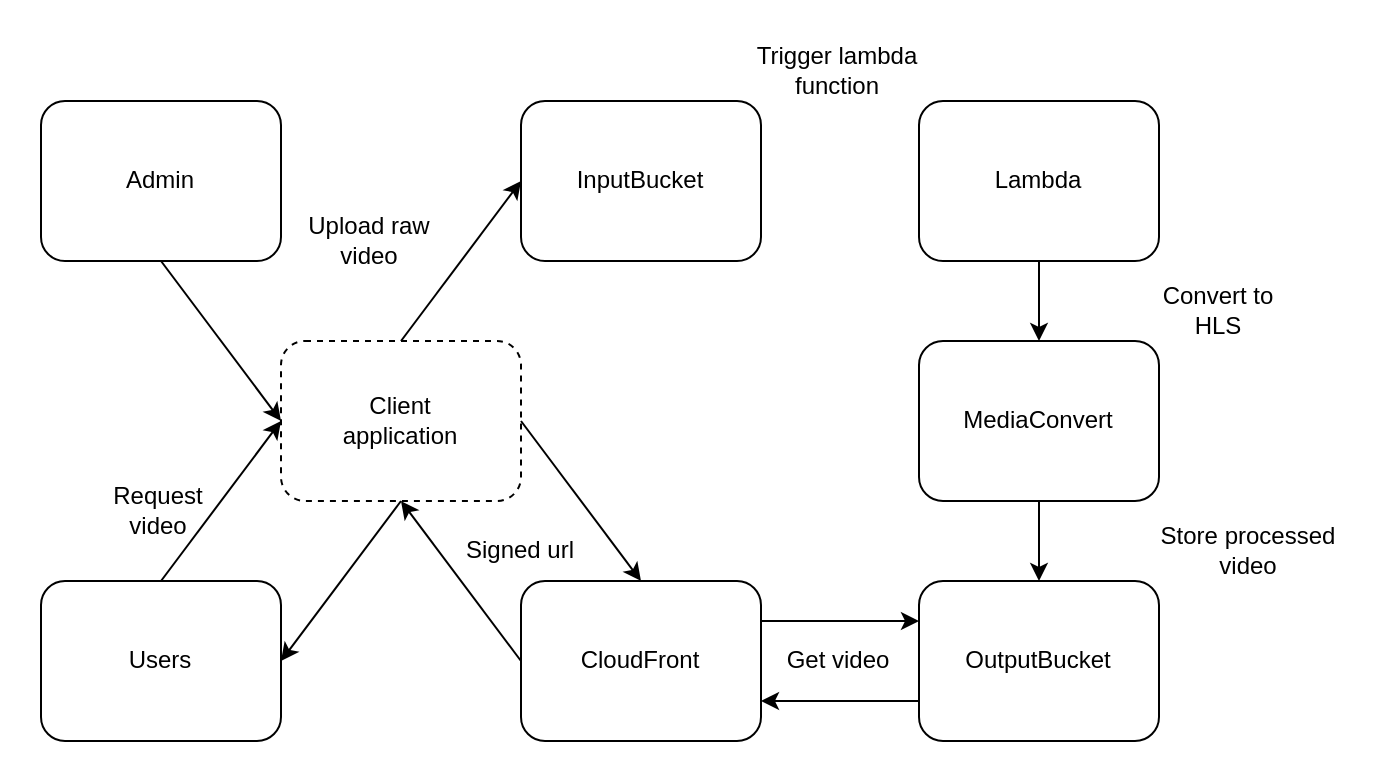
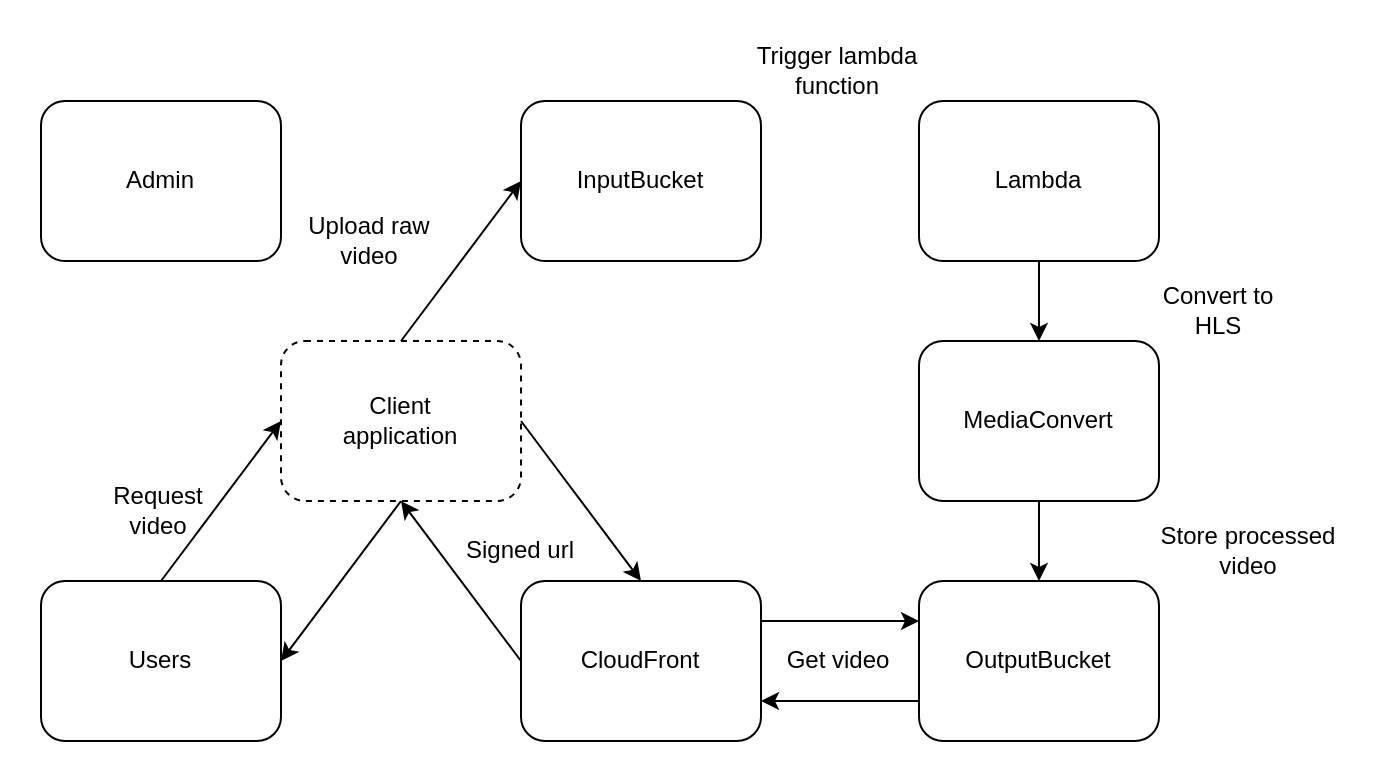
edge "Admin" -> "Client application": removed
